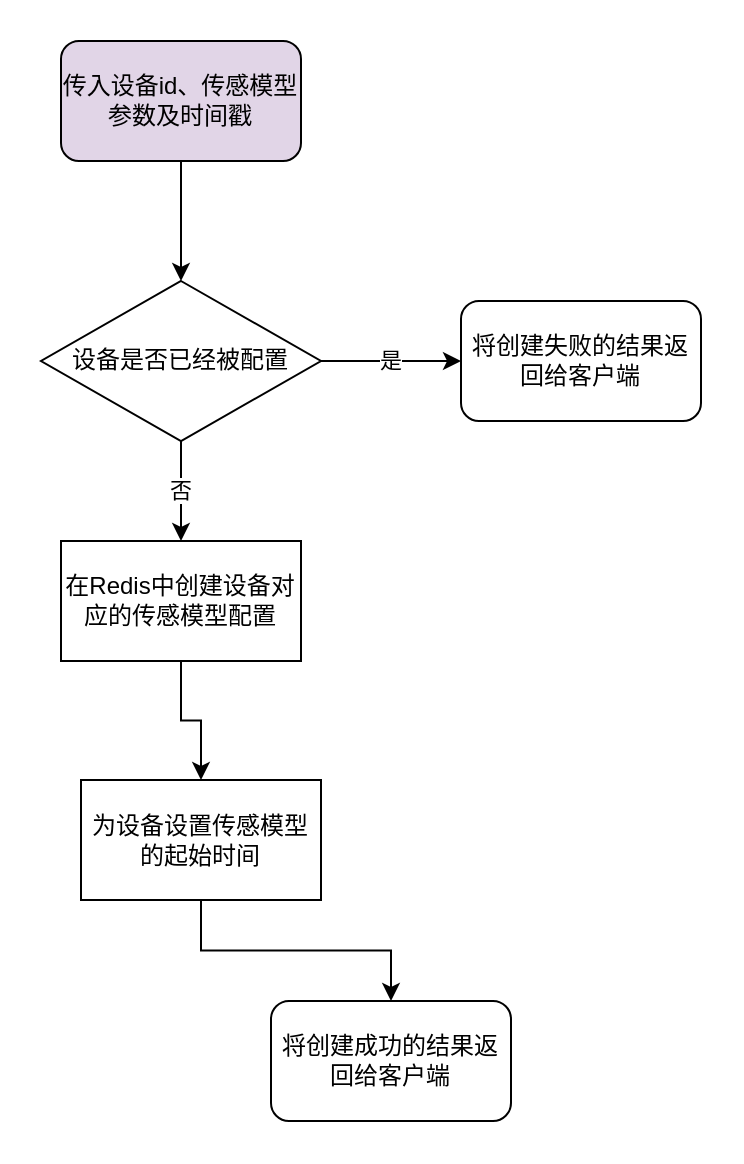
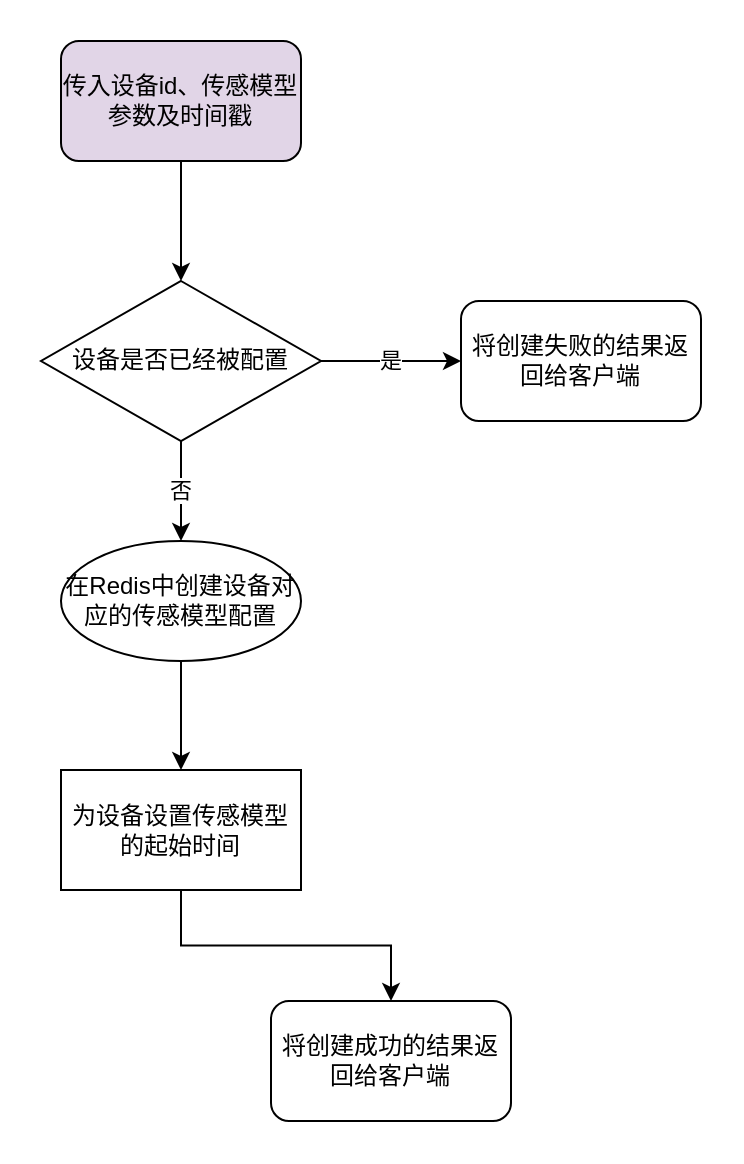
node "在Redis中创建设备对应的传感模型配置": shape rectangle -> ellipse
node "为设备设置传感模型的起始时间": moved (201, 840) -> (181, 830)
